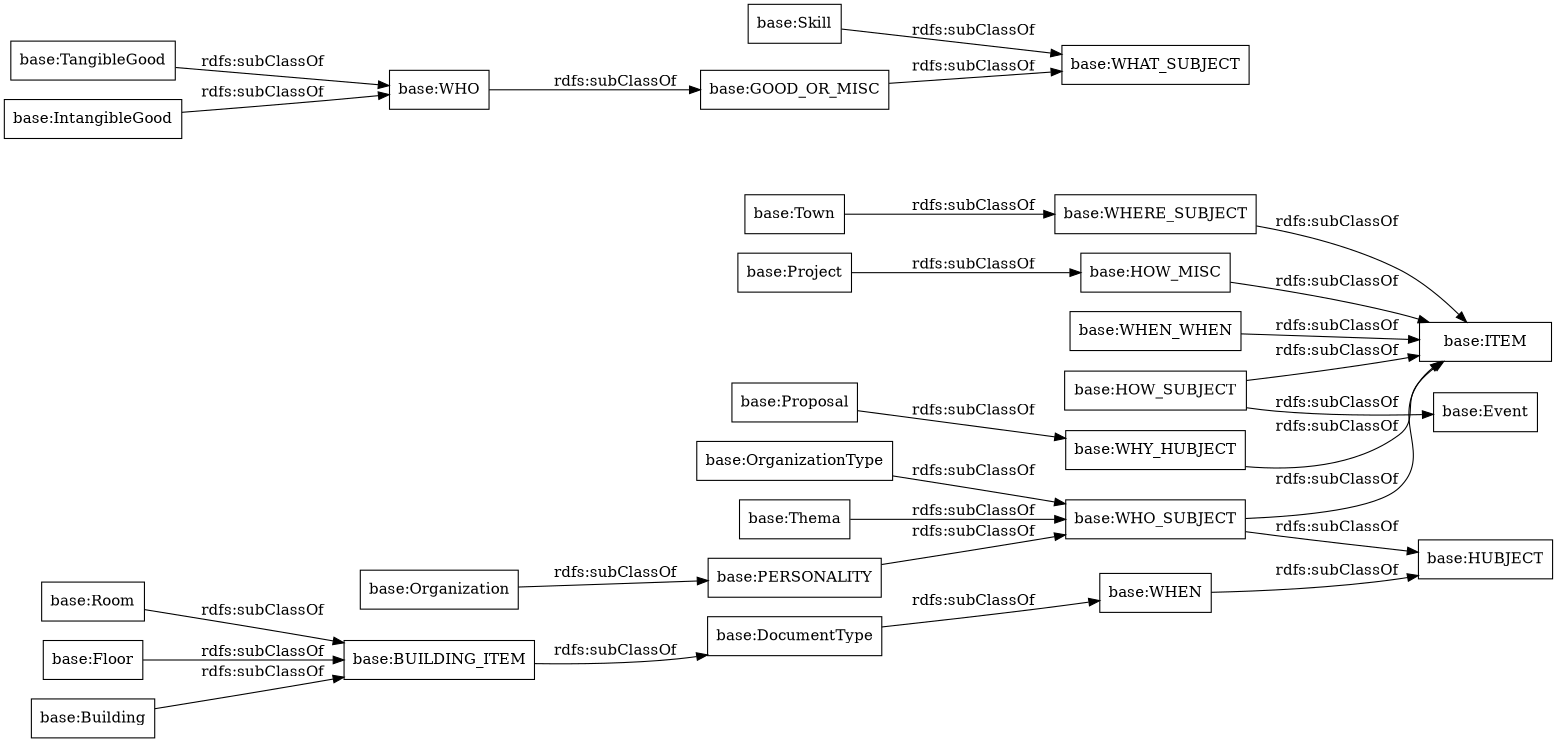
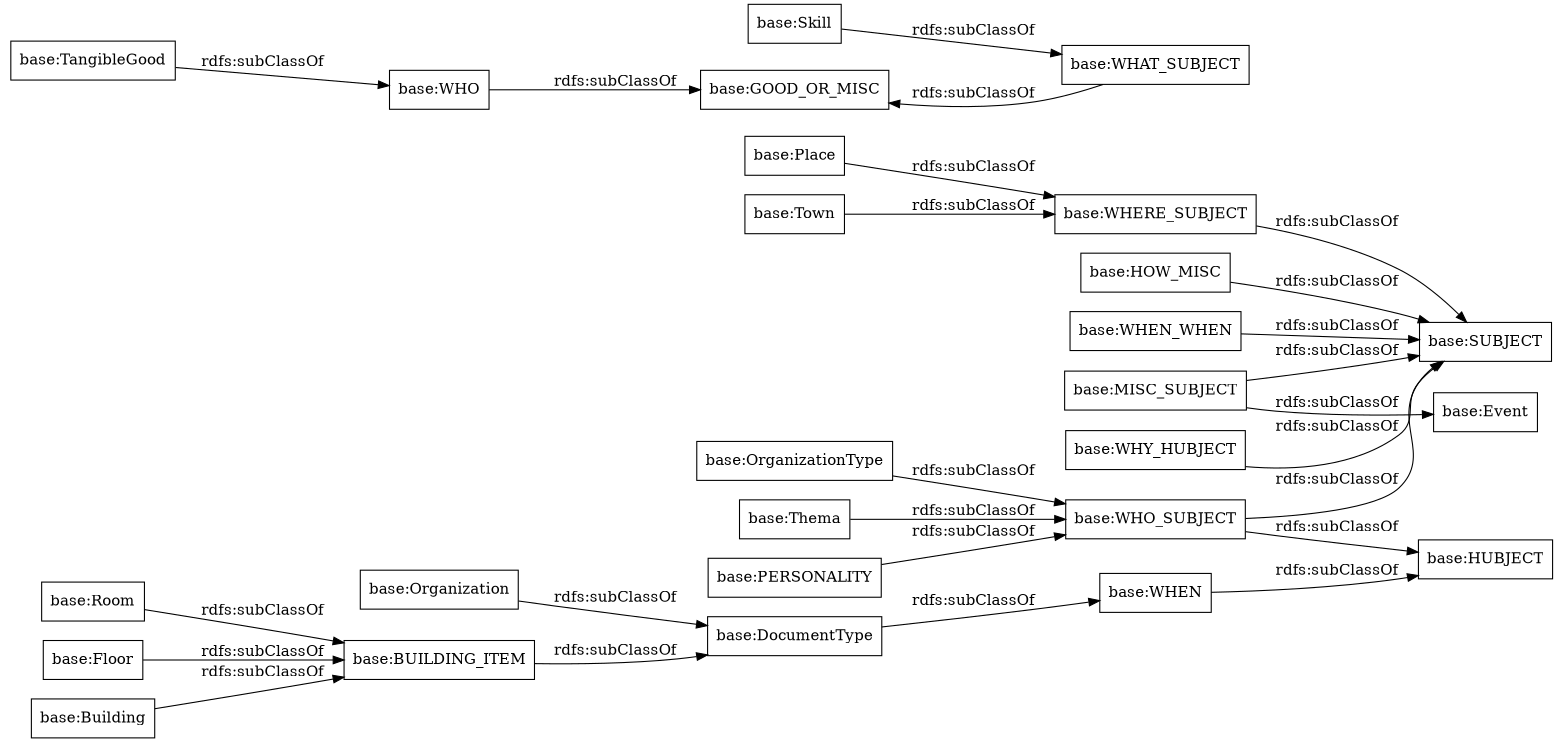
edge "base:GOOD_OR_MISC" -> "base:WHAT_SUBJECT": reversed
node "base:IntangibleGood": removed
node "base:Place": added
node "base:Project": removed
node "base:ITEM": label "base:ITEM" -> "base:SUBJECT"
node "base:HOW_SUBJECT": label "base:HOW_SUBJECT" -> "base:MISC_SUBJECT"
node "base:Proposal": removed
edge "base:Organization" -> "base:PERSONALITY": now "base:Organization" -> "base:DocumentType"
